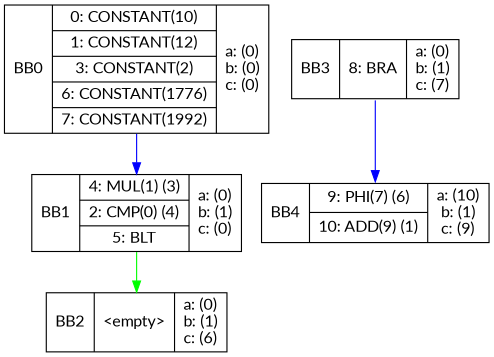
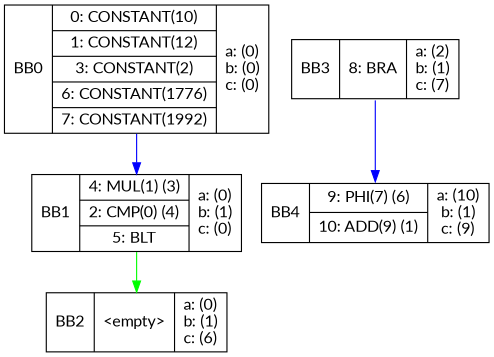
node "BB3": text "a: (0)" -> "a: (2)"
